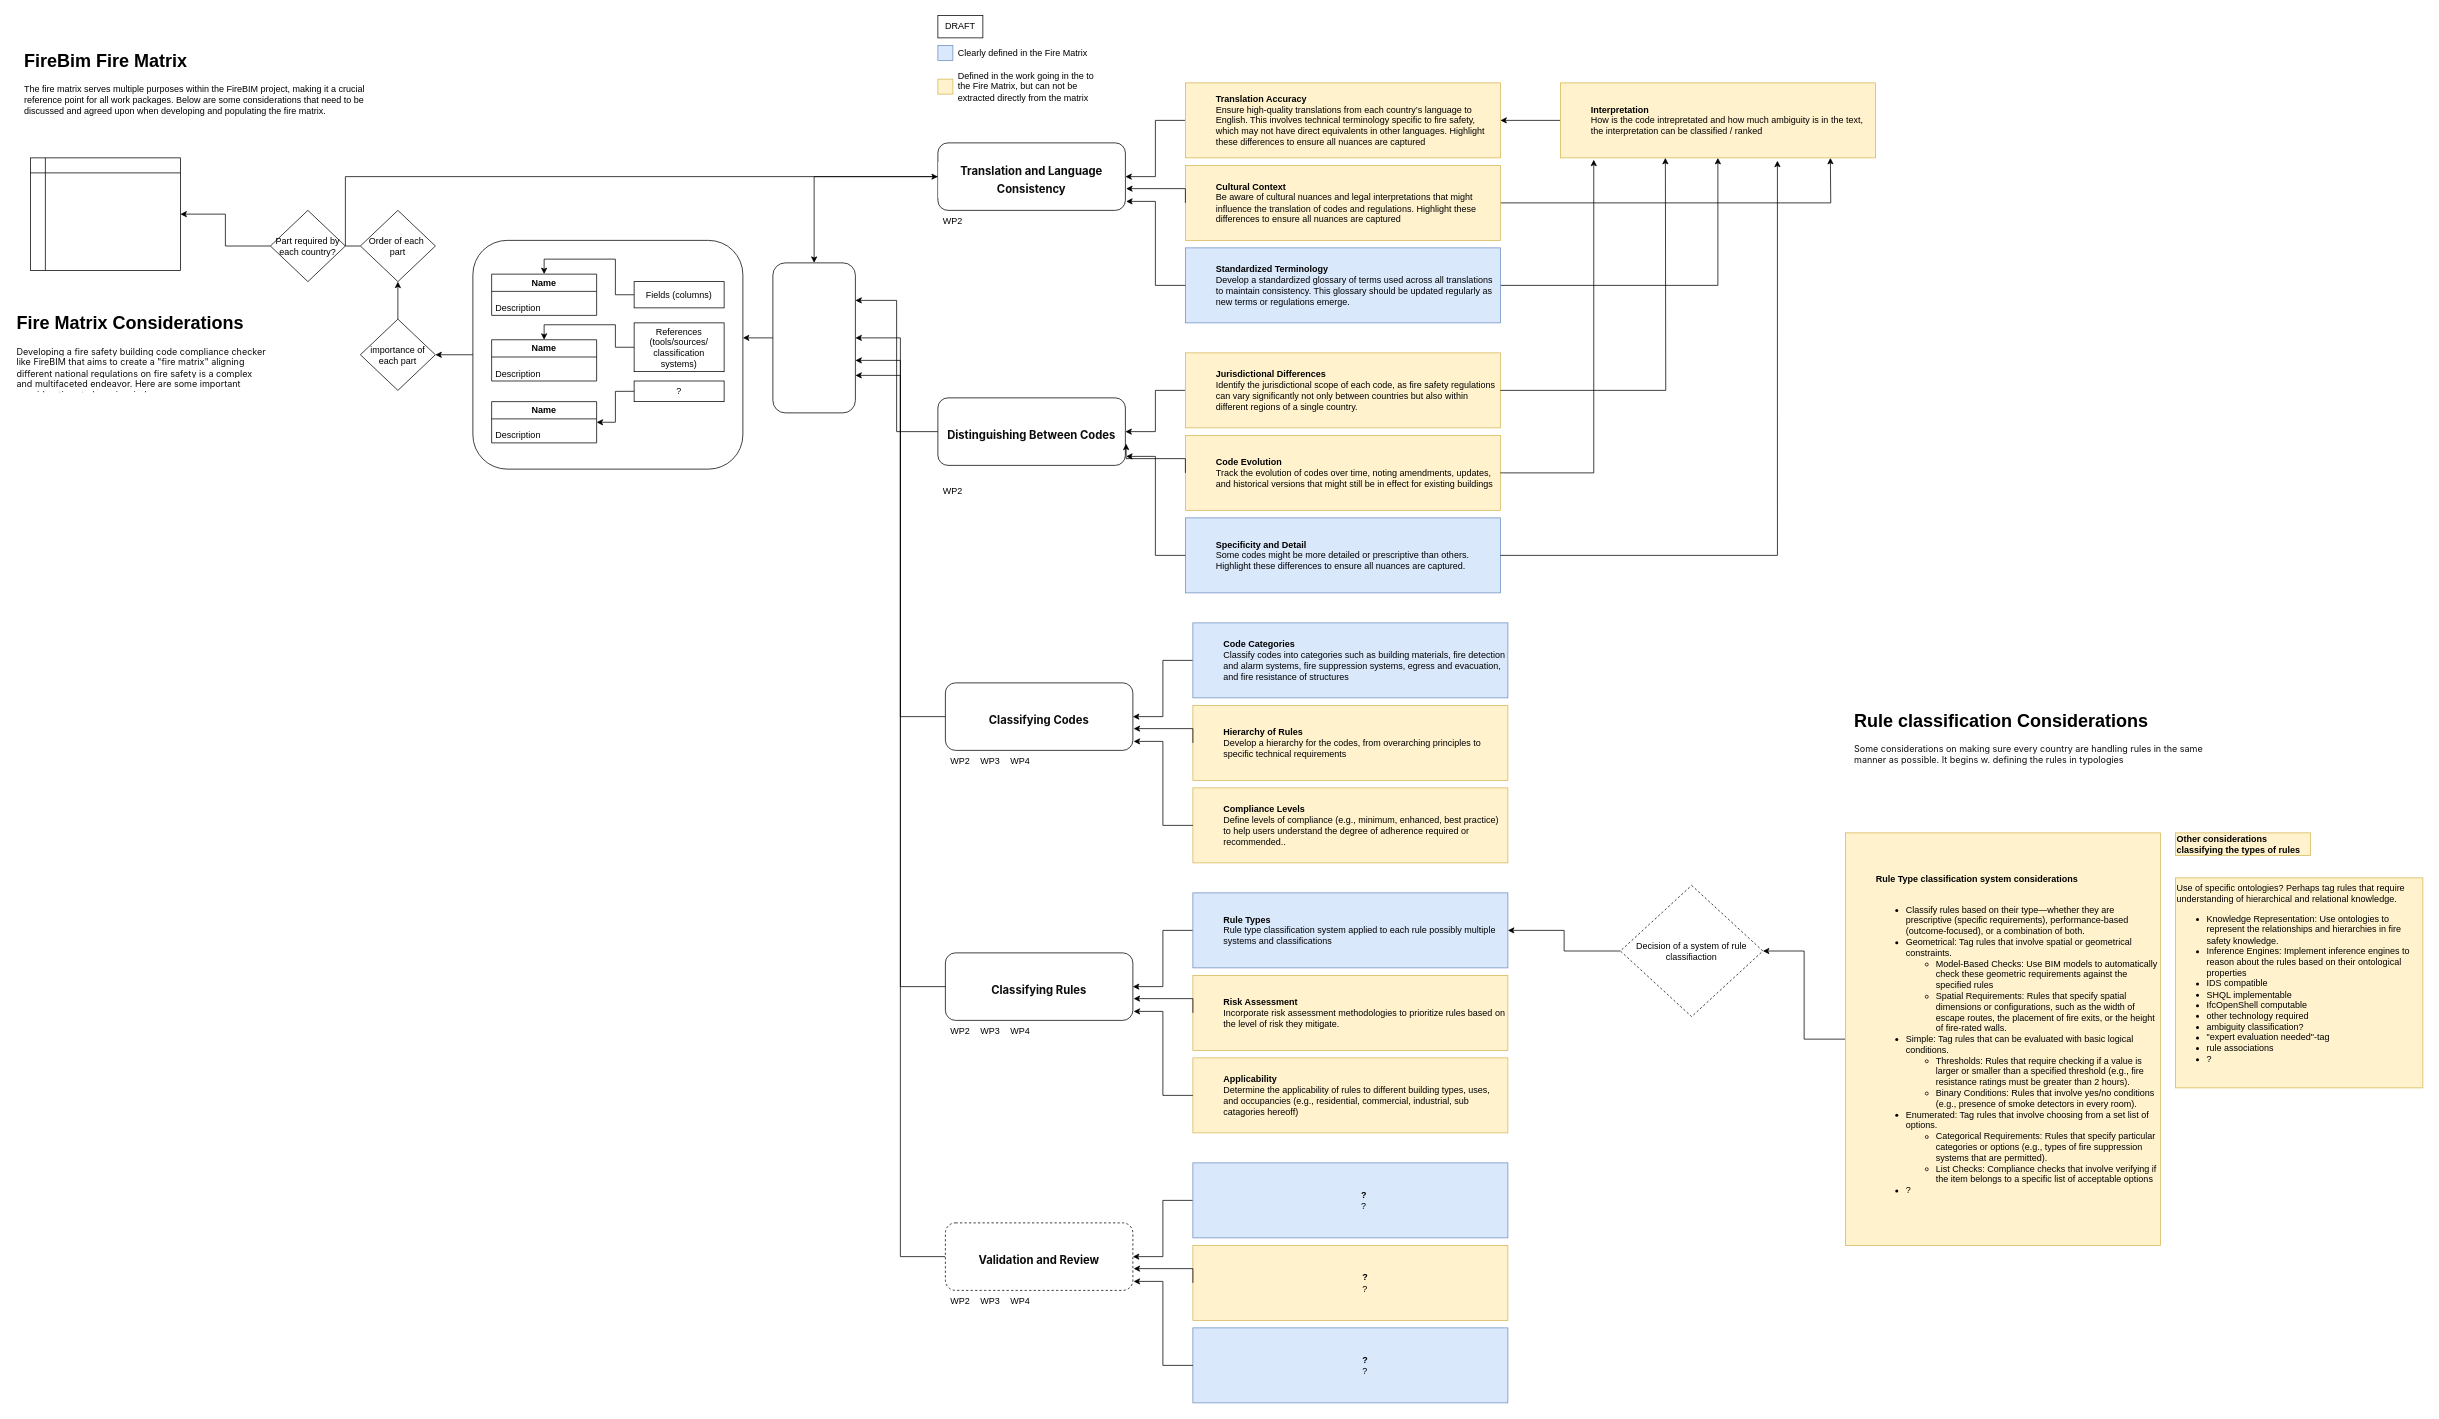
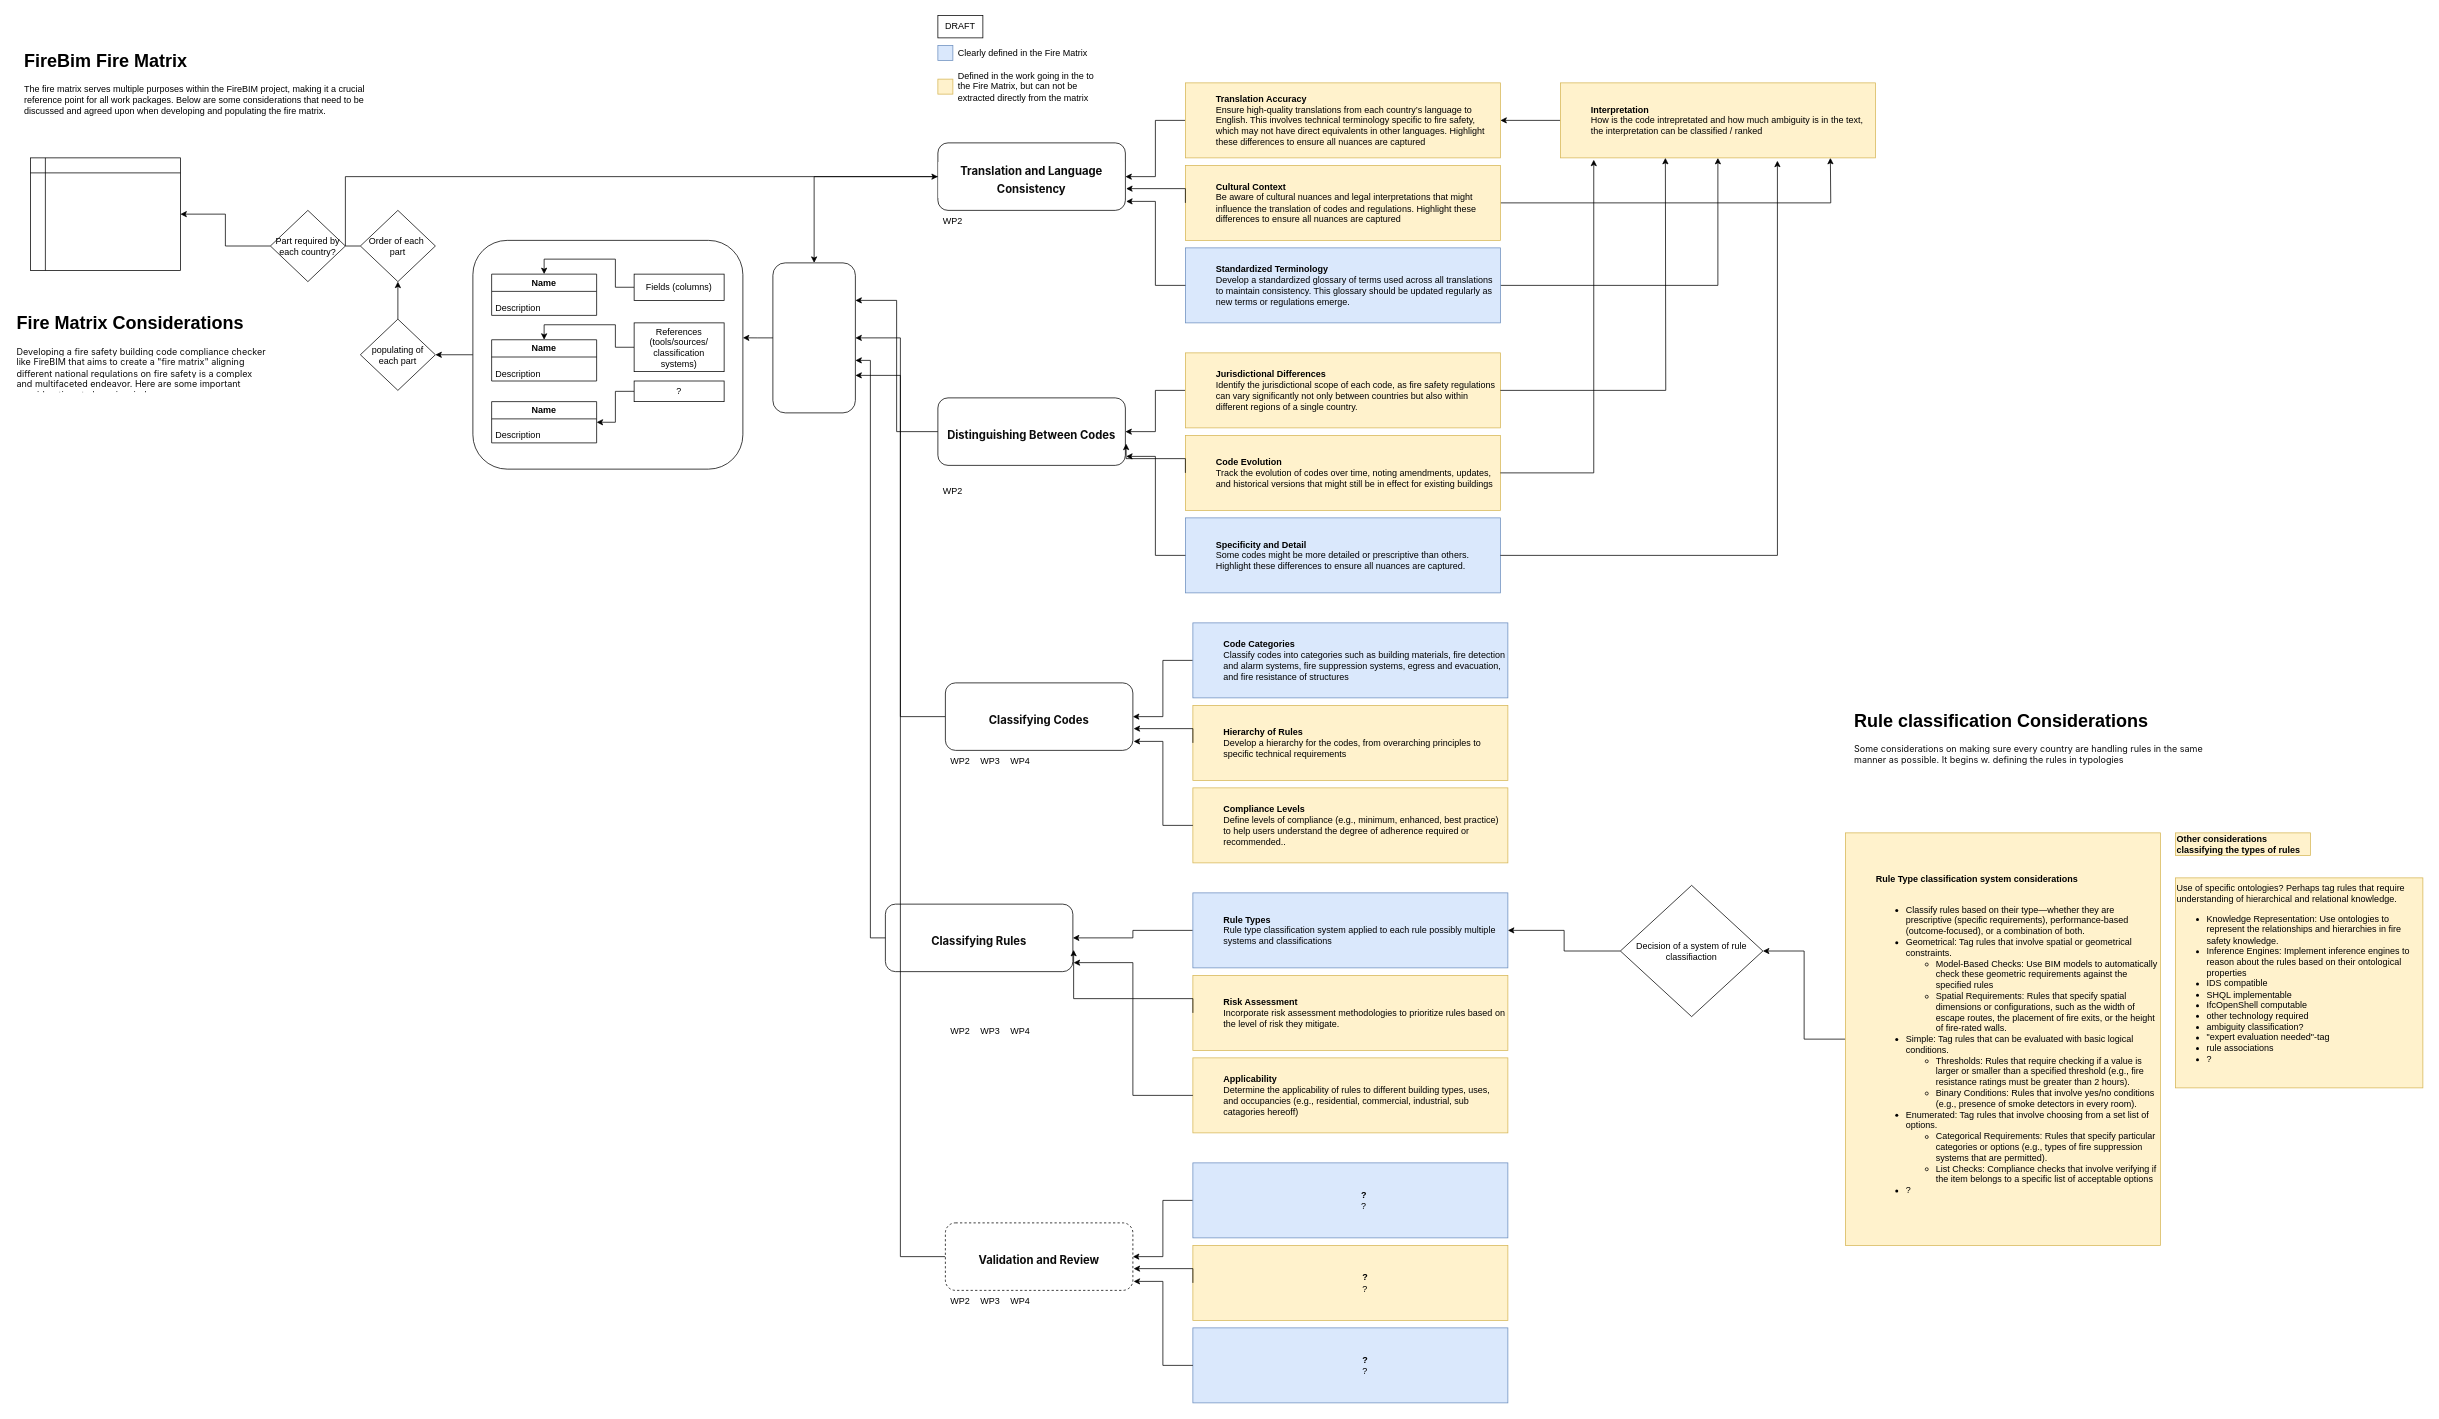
node "Fields (columns)": moved (679, 295) -> (679, 287)
node "importance of each part": label "importance of each part" -> "populating of each part"
node "Decision of a system of rule classifiaction": style dashed -> solid
node "Classifying Rules": moved (1039, 987) -> (979, 938)
